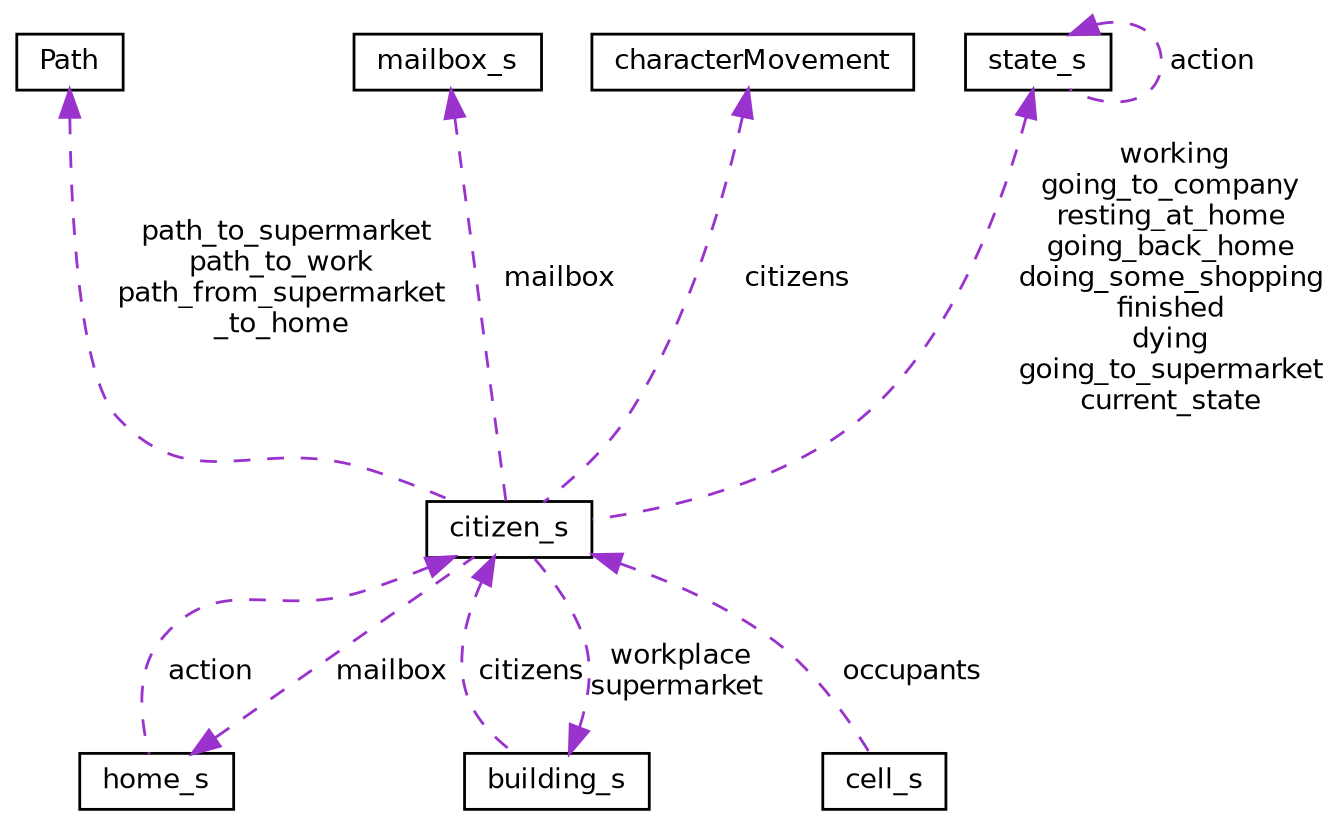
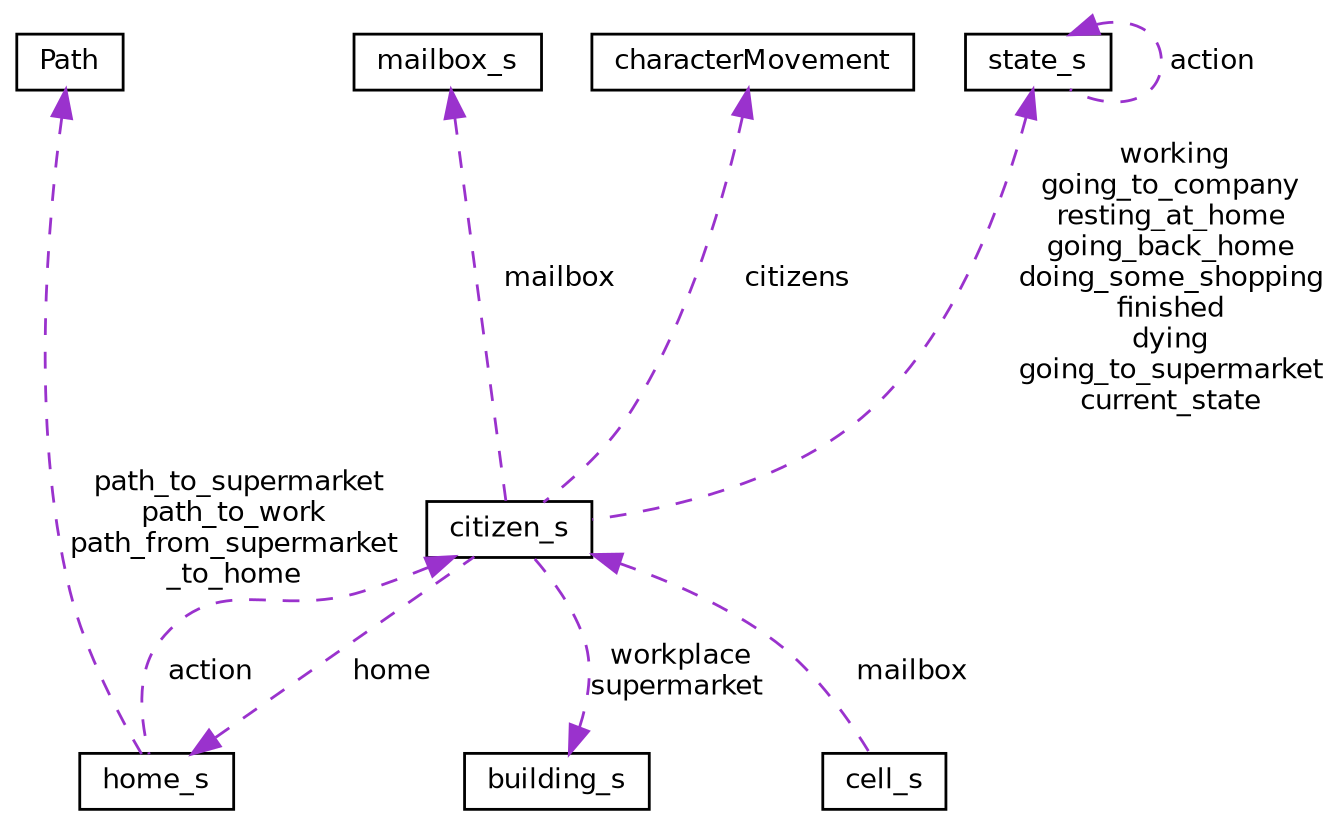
edge "citizen_s" -> "Path": now "home_s" -> "Path"
edge "citizen_s" -> "home_s": label " mailbox" -> " home"
edge "cell_s" -> "citizen_s": label " occupants" -> " mailbox"
edge "building_s" -> "citizen_s": removed, label "citizens"
